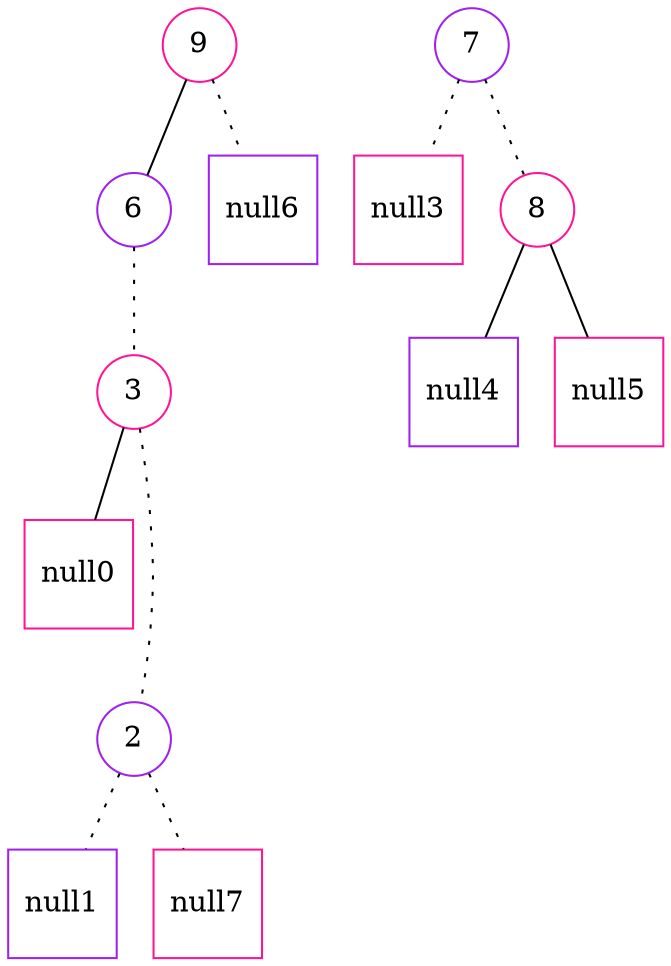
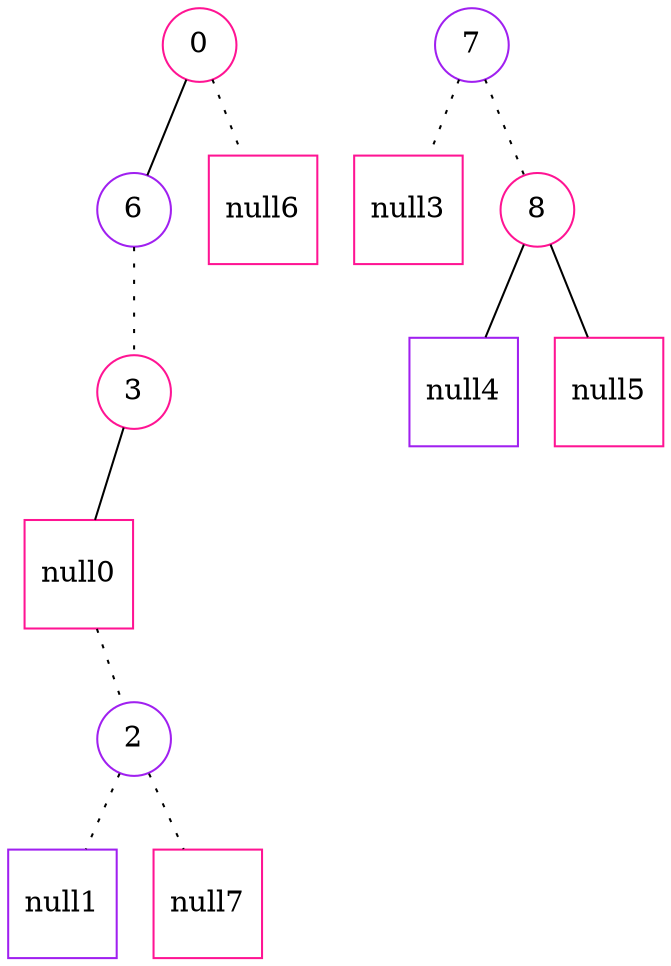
node "9": label "9" -> "0"
node "null6": color purple -> deeppink
edge "3" -- "2": now "null0" -- "2"
